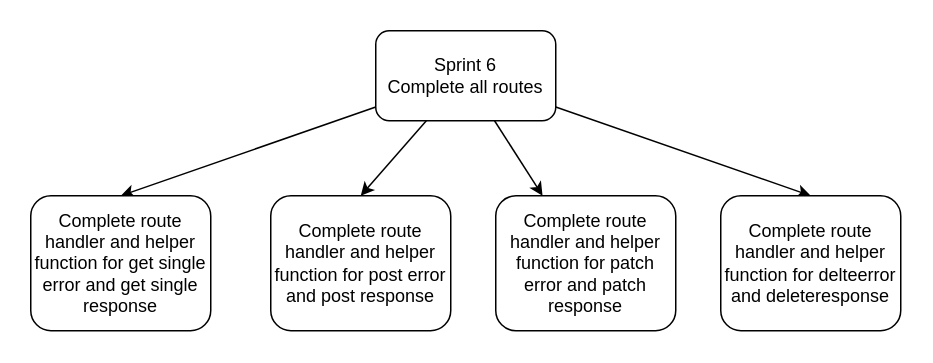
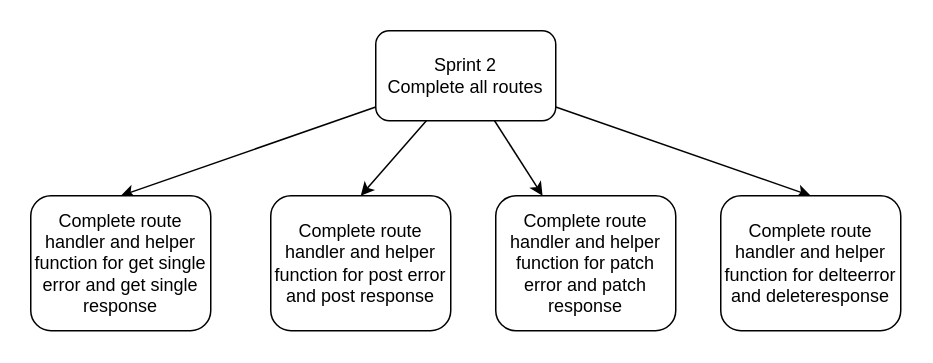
node "Sprint 6 Complete all routes": label "Sprint 6 Complete all routes" -> "Sprint 2 Complete all routes"
